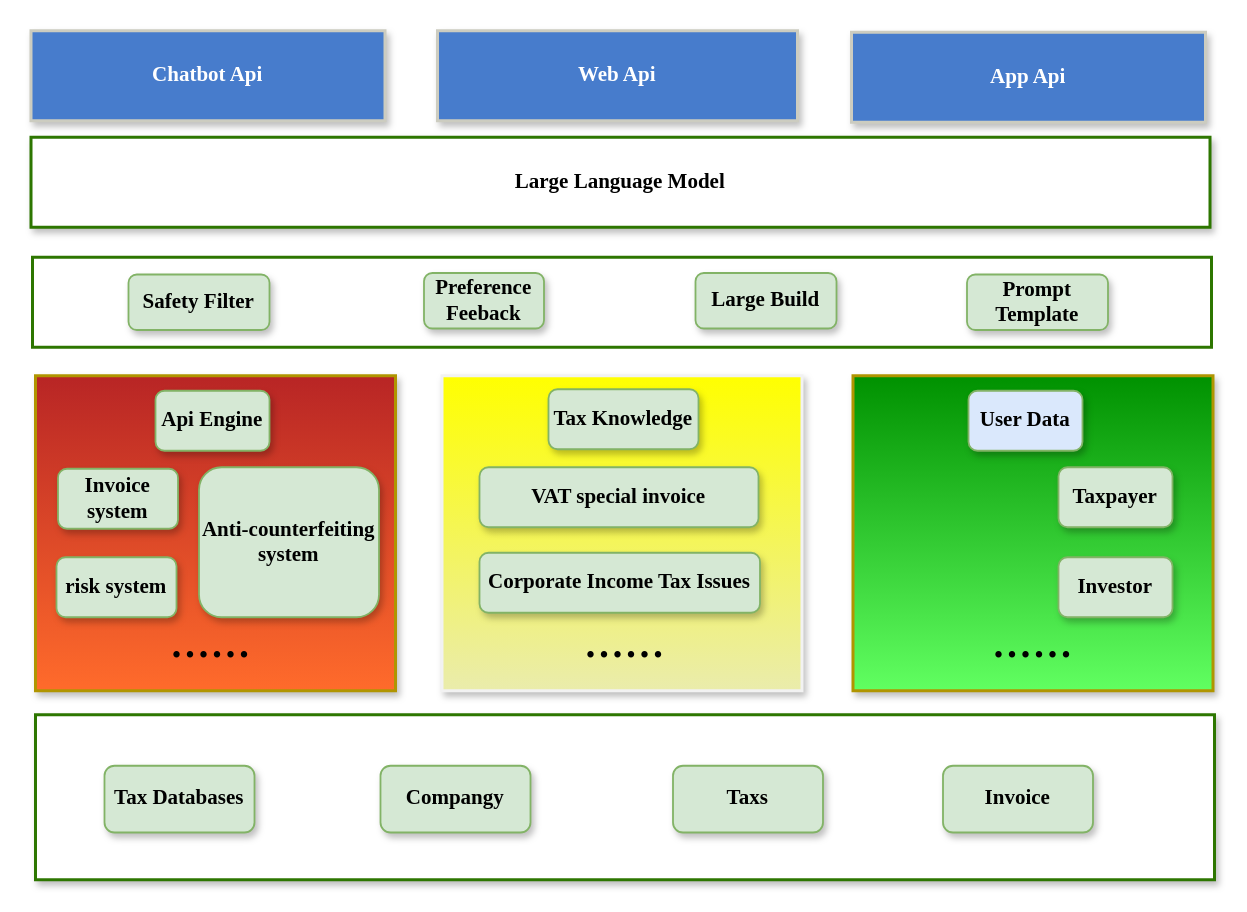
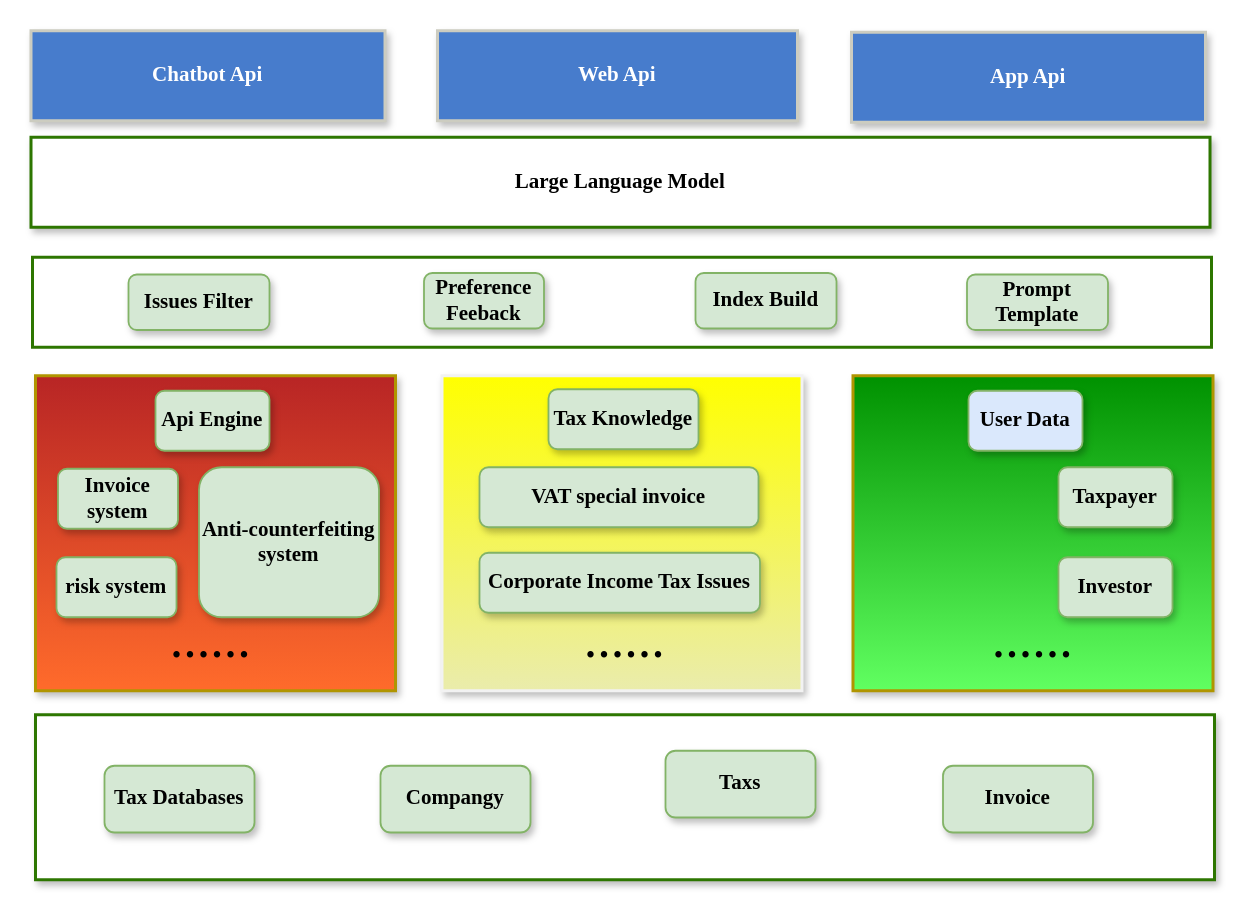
node "Large Build": label "Large Build" -> "Index Build"
node "Safety Filter": label "Safety Filter" -> "Issues Filter"
node "Taxs": moved (748, 799) -> (740, 784)
